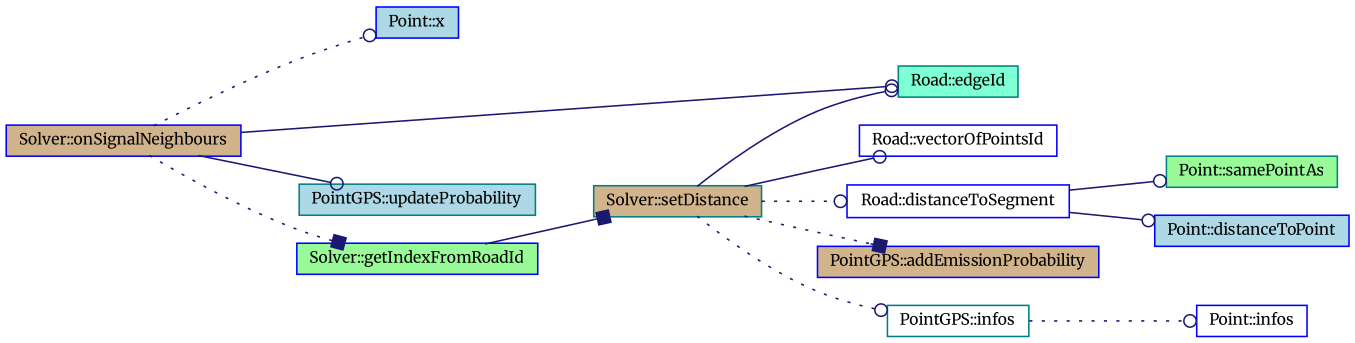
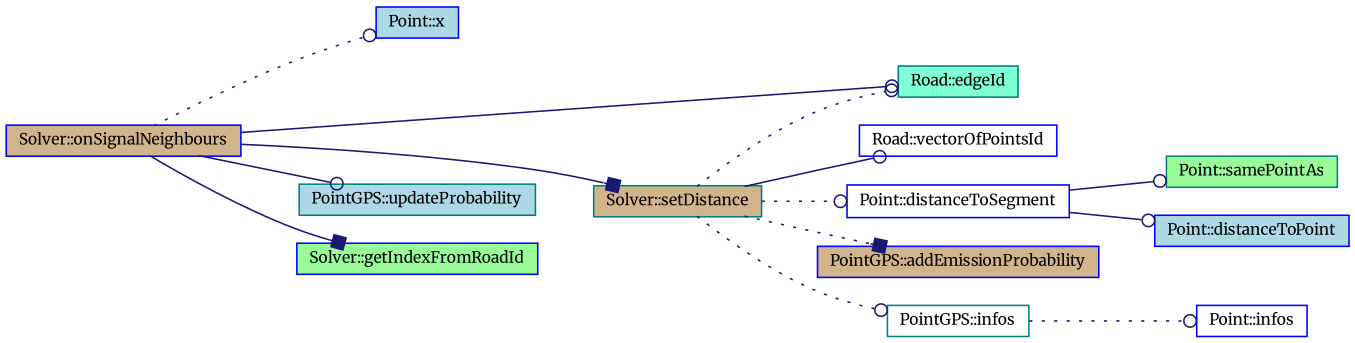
edge "Solver::setDistance" -> "Road::edgeId": style solid -> dotted
node "Road::distanceToSegment": label "Road::distanceToSegment" -> "Point::distanceToSegment"
edge "Solver::onSignalNeighbours" -> "Solver::getIndexFromRoadId": style dotted -> solid
edge "Solver::getIndexFromRoadId" -> "Solver::setDistance": now "Solver::onSignalNeighbours" -> "Solver::setDistance"
